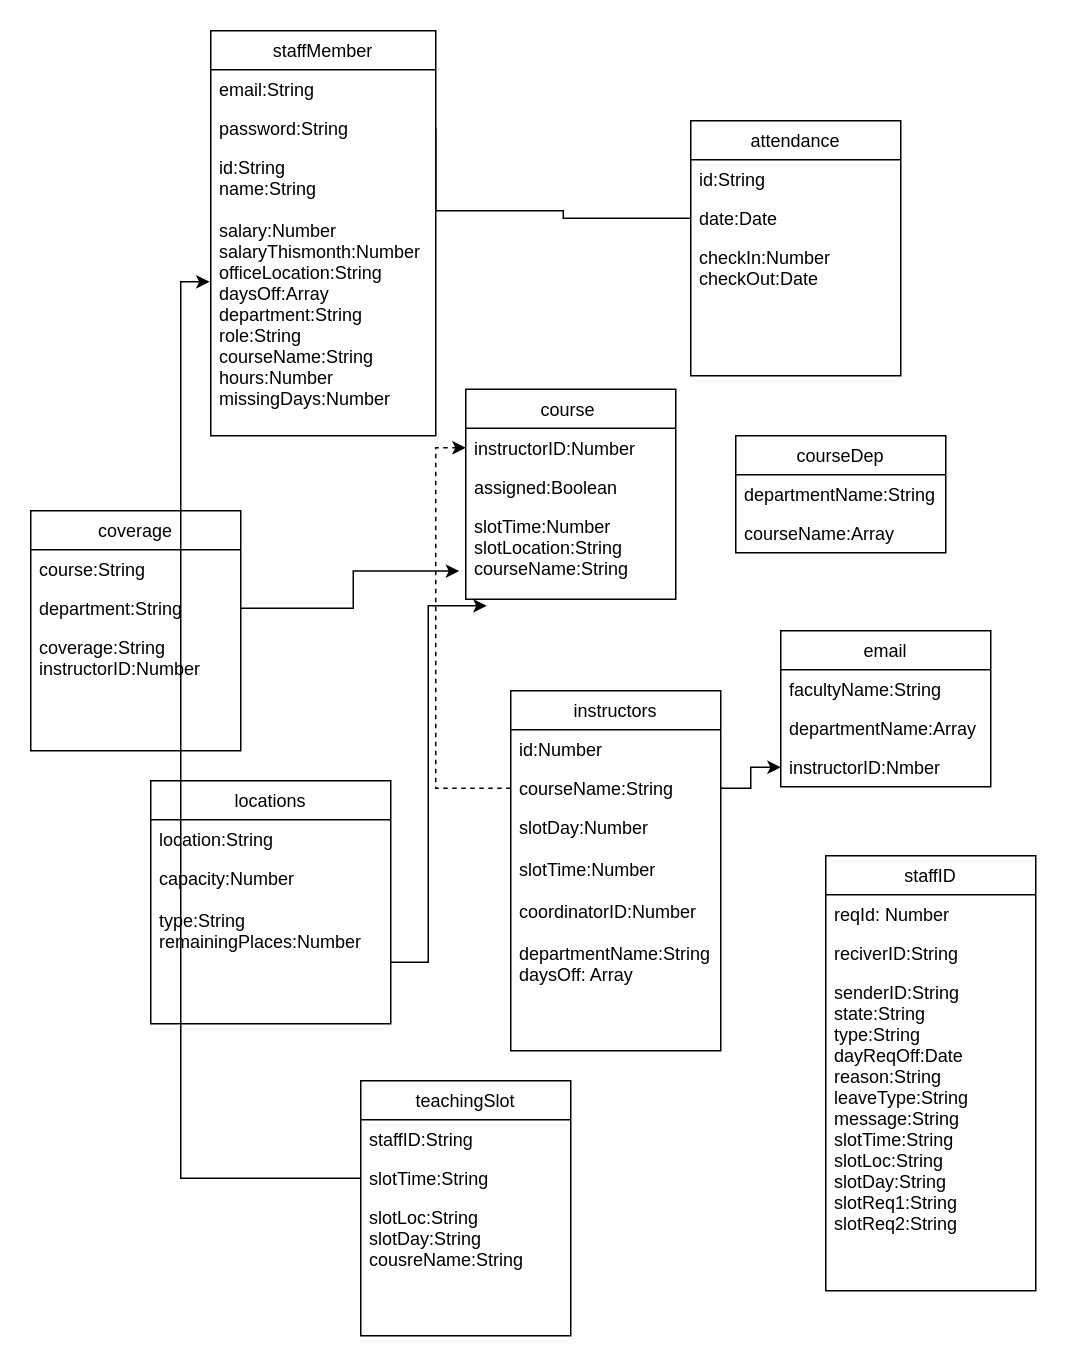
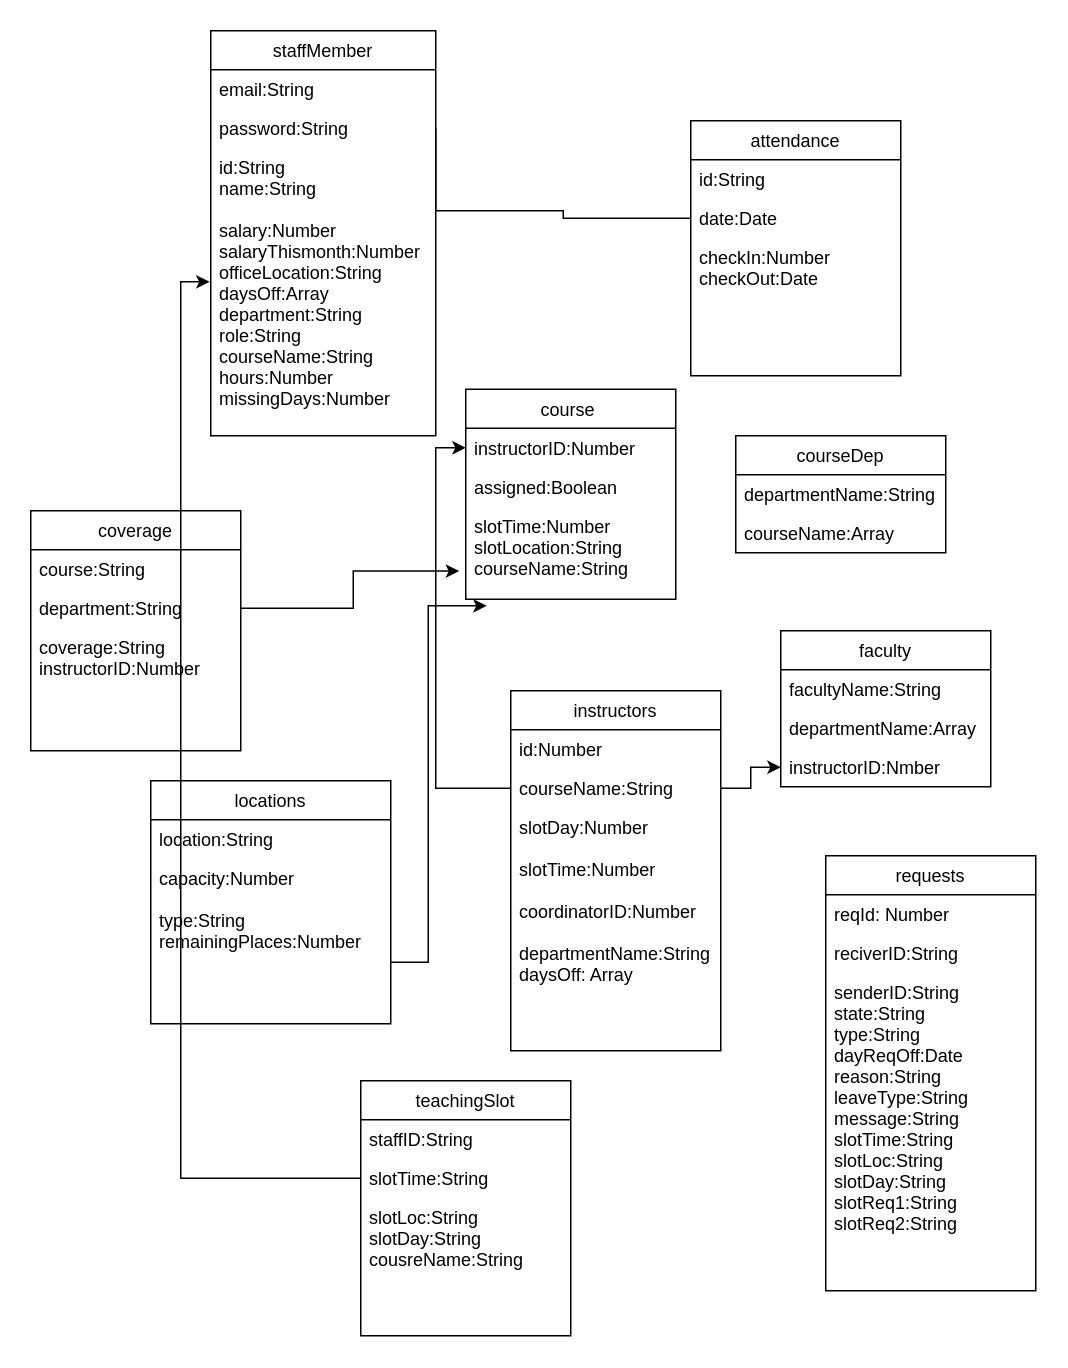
edge "courseName:String" -> "instructorID:Number": style dashed -> solid
node "email": label "email" -> "faculty"
node "staffID": label "staffID" -> "requests"
